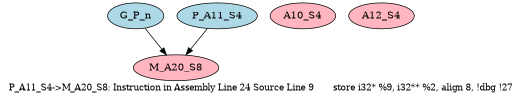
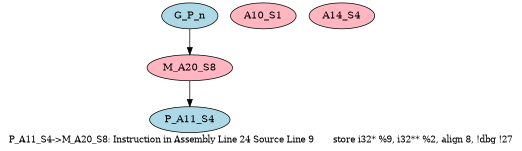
node "A10_S4": label "A10_S4" -> "A10_S1"
node "A12_S4": label "A12_S4" -> "A14_S4"
edge "P_A11_S4" -> "M_A20_S8": reversed
